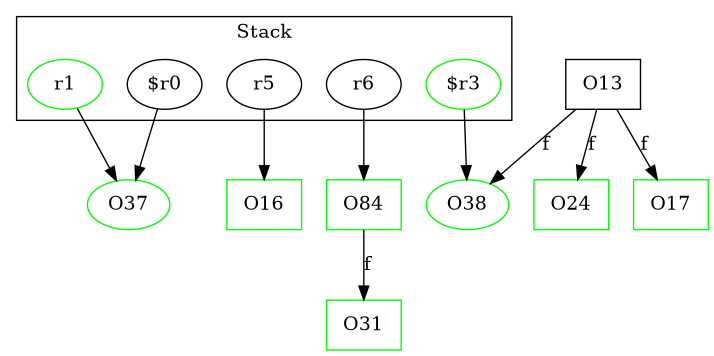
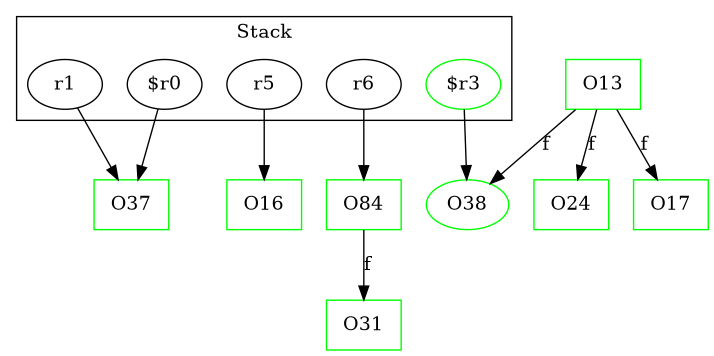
node "r1": color green -> black
node "O13": color black -> green
node "O37": shape ellipse -> box
